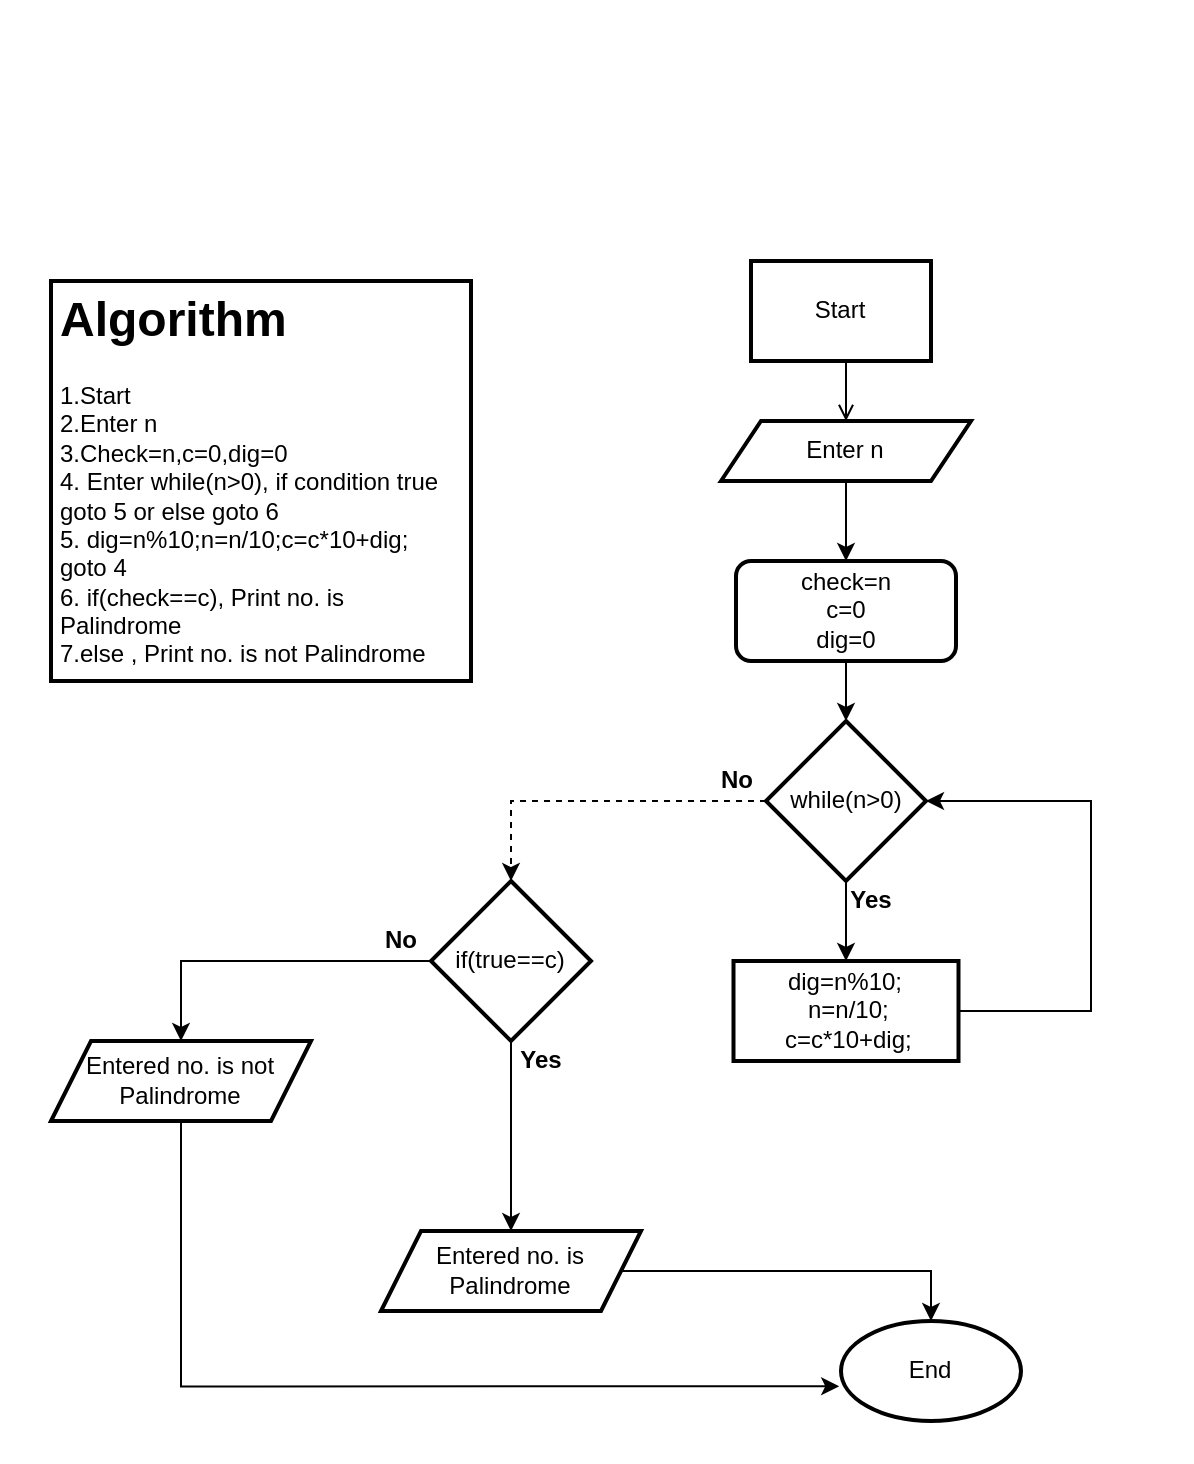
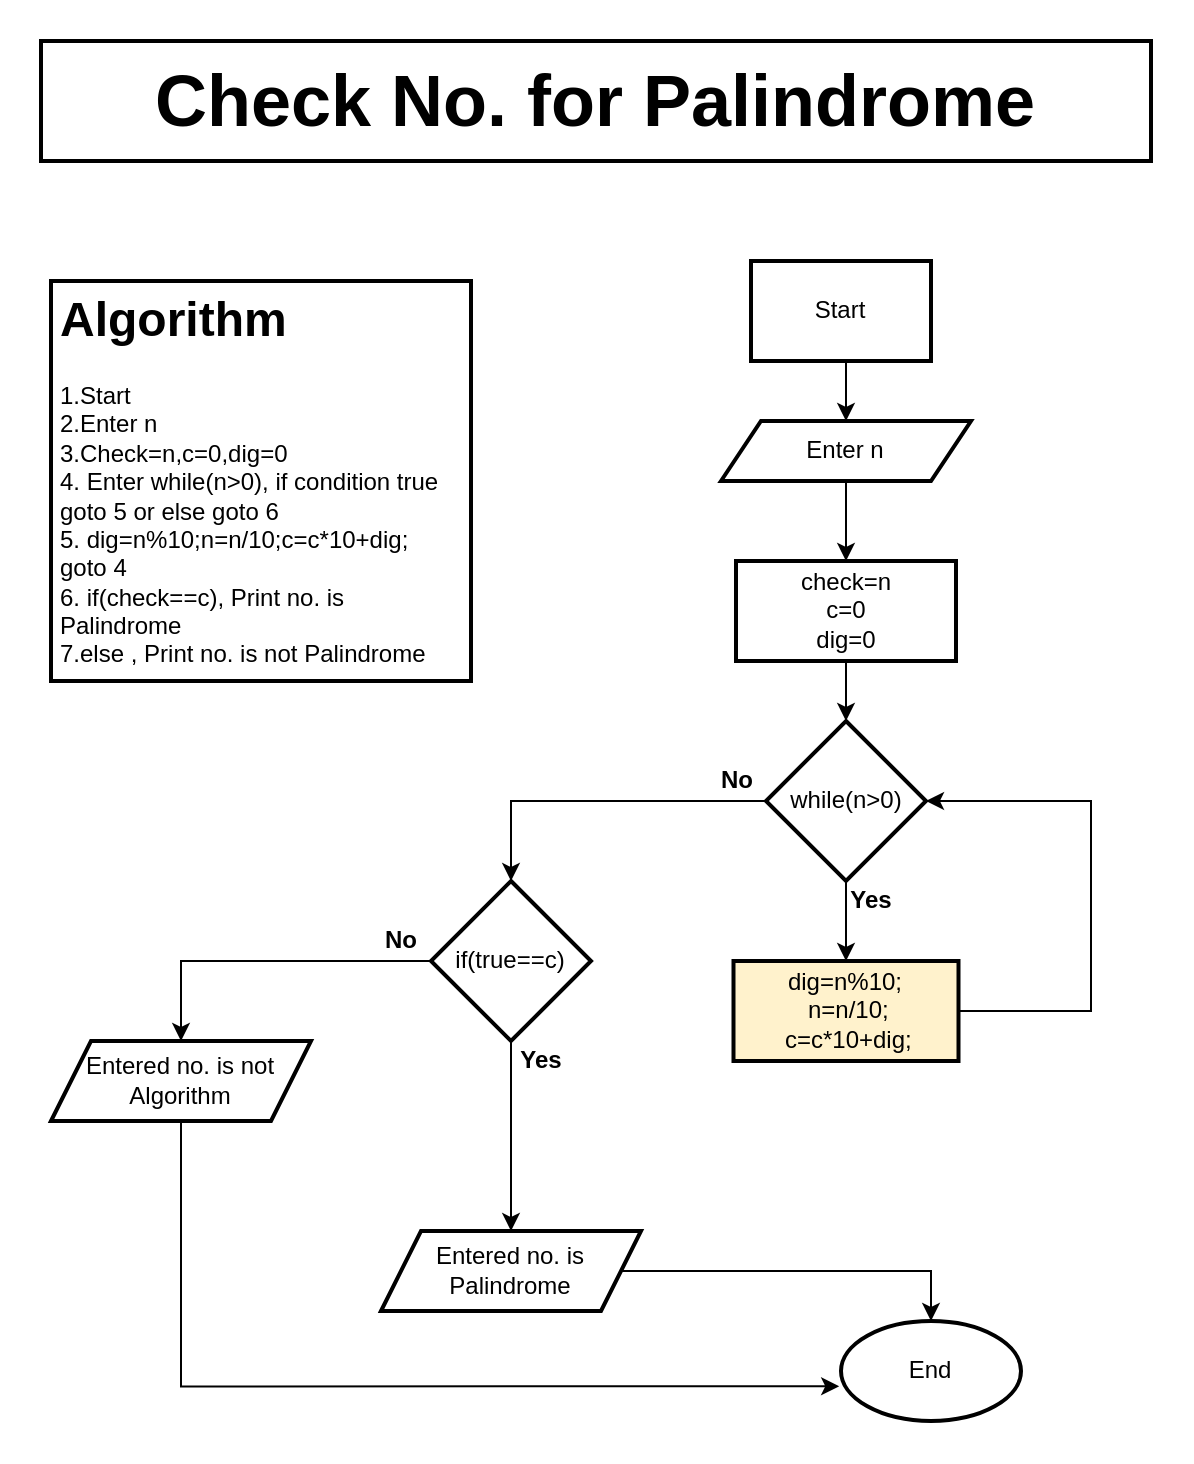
node "Check No. for Palindrome": added
edge "Start" -> "Enter n": arrowhead open -> classic
node "check=n c=0 dig=0": shape rounded rectangle -> rectangle
edge "while(n>0)" -> "if(true==c)": style dashed -> solid
node "dig=n%10; n=n/10; c=c*10+dig;": fillcolor #ffffff -> #fff2cc
node "Entered no. is not Palindrome": label "Entered no. is not Palindrome" -> "Entered no. is not Algorithm"
